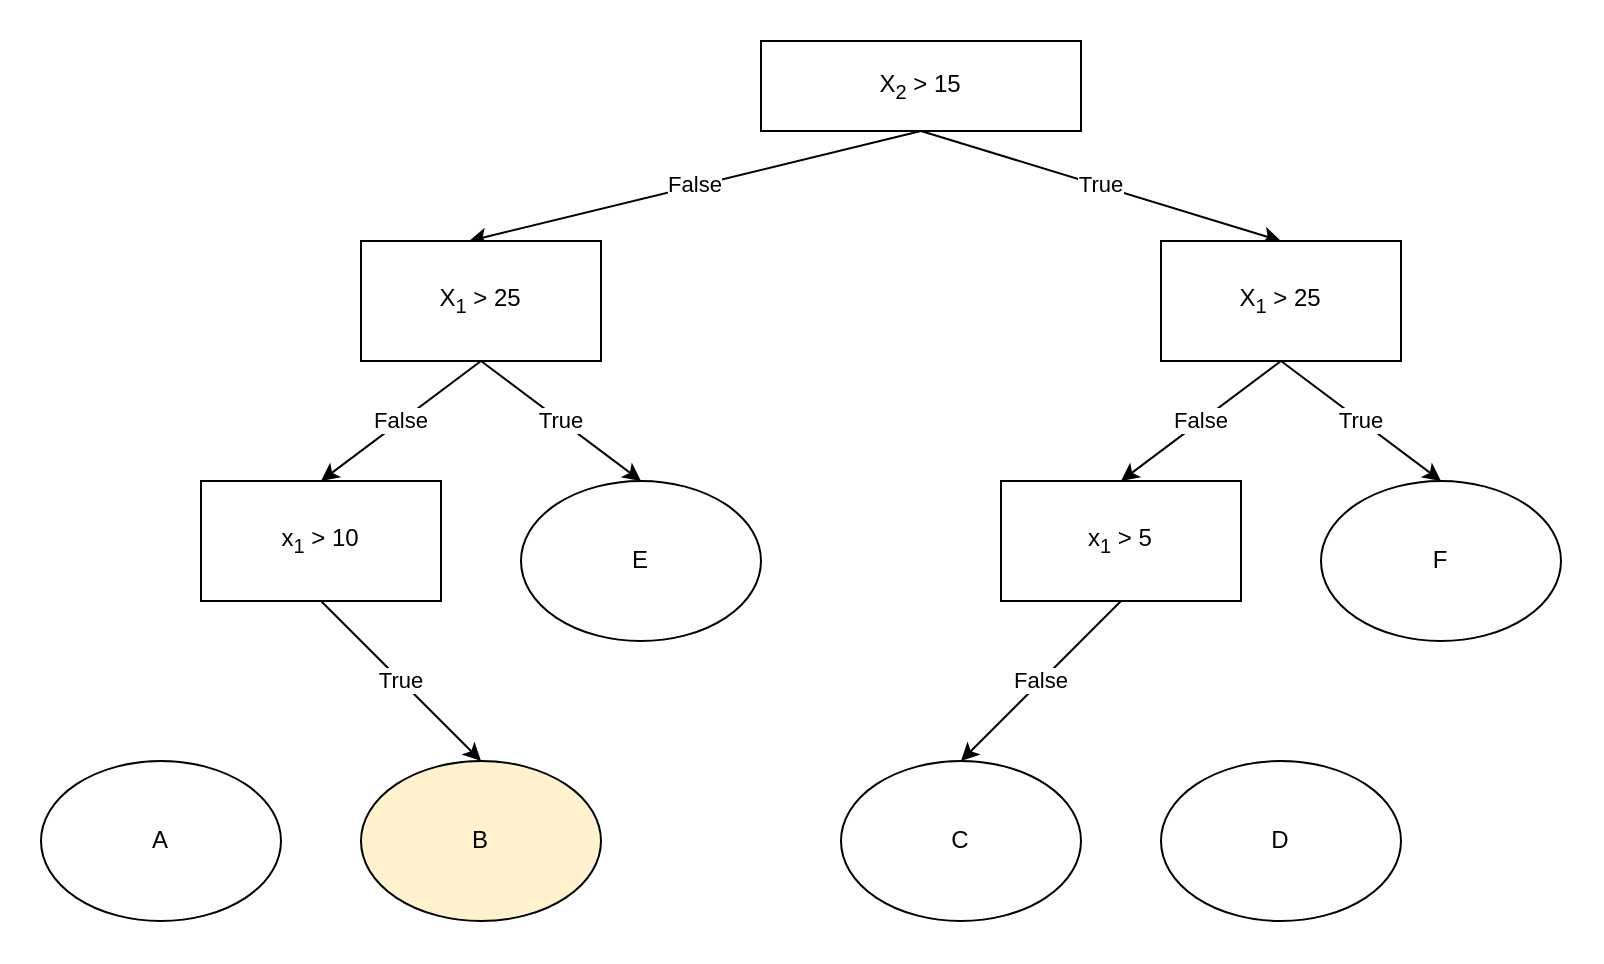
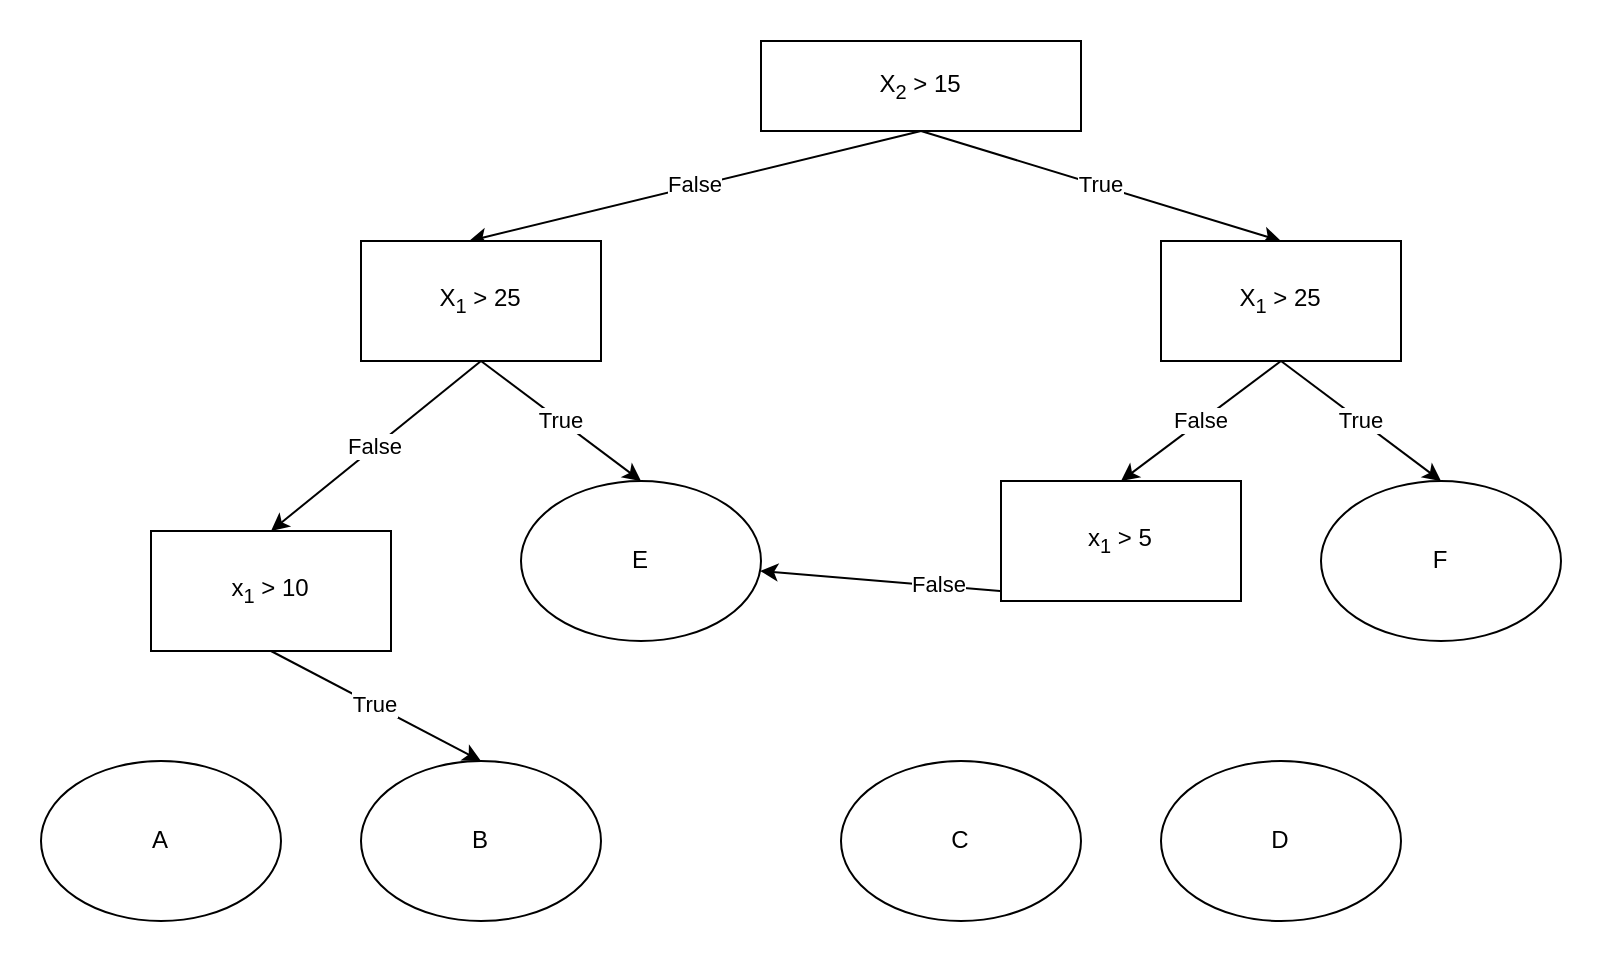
node "x1 > 10": moved (321, 541) -> (271, 591)
edge "x1 > 5" -> "C": now "x1 > 5" -> "E"
node "B": fillcolor #fff2cc -> #ffffff
